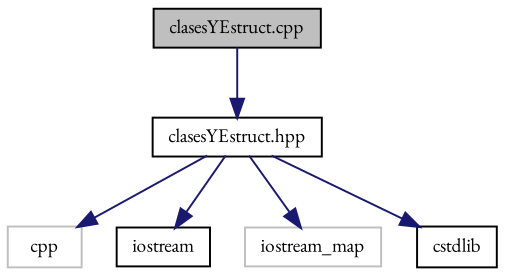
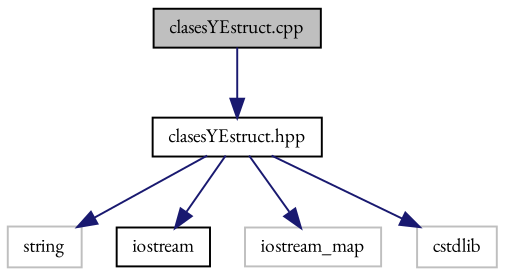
node "cpp": label "cpp" -> "string"
node "cstdlib": color black -> grey75
